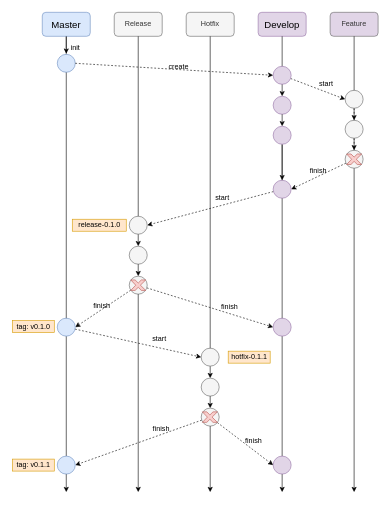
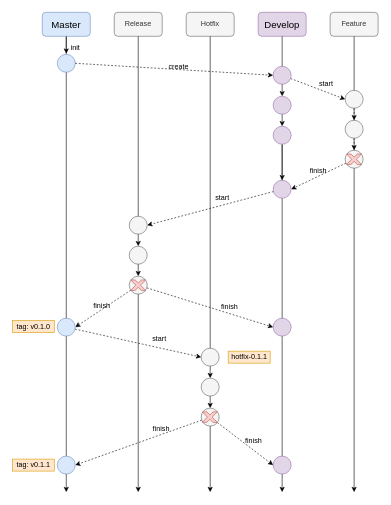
node "Feature": fillcolor #e1d5e7 -> #f5f5f5
node "release-0.1.0": removed
